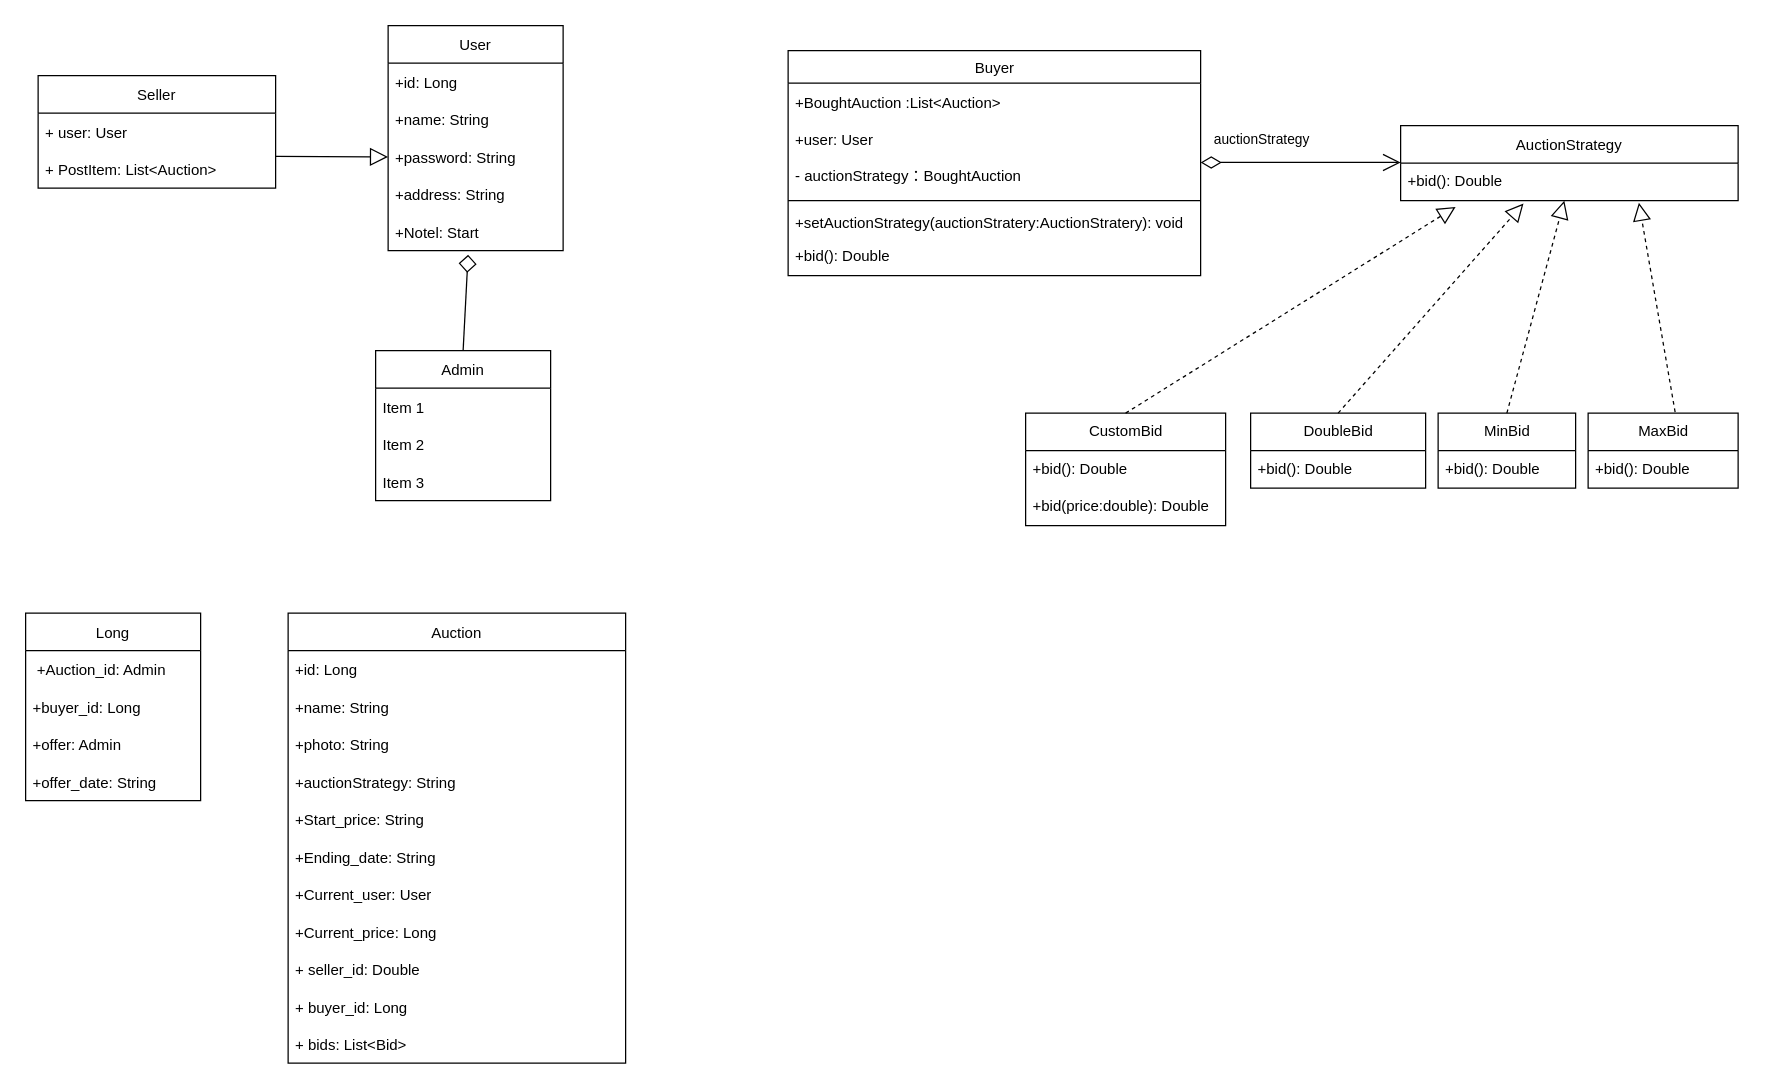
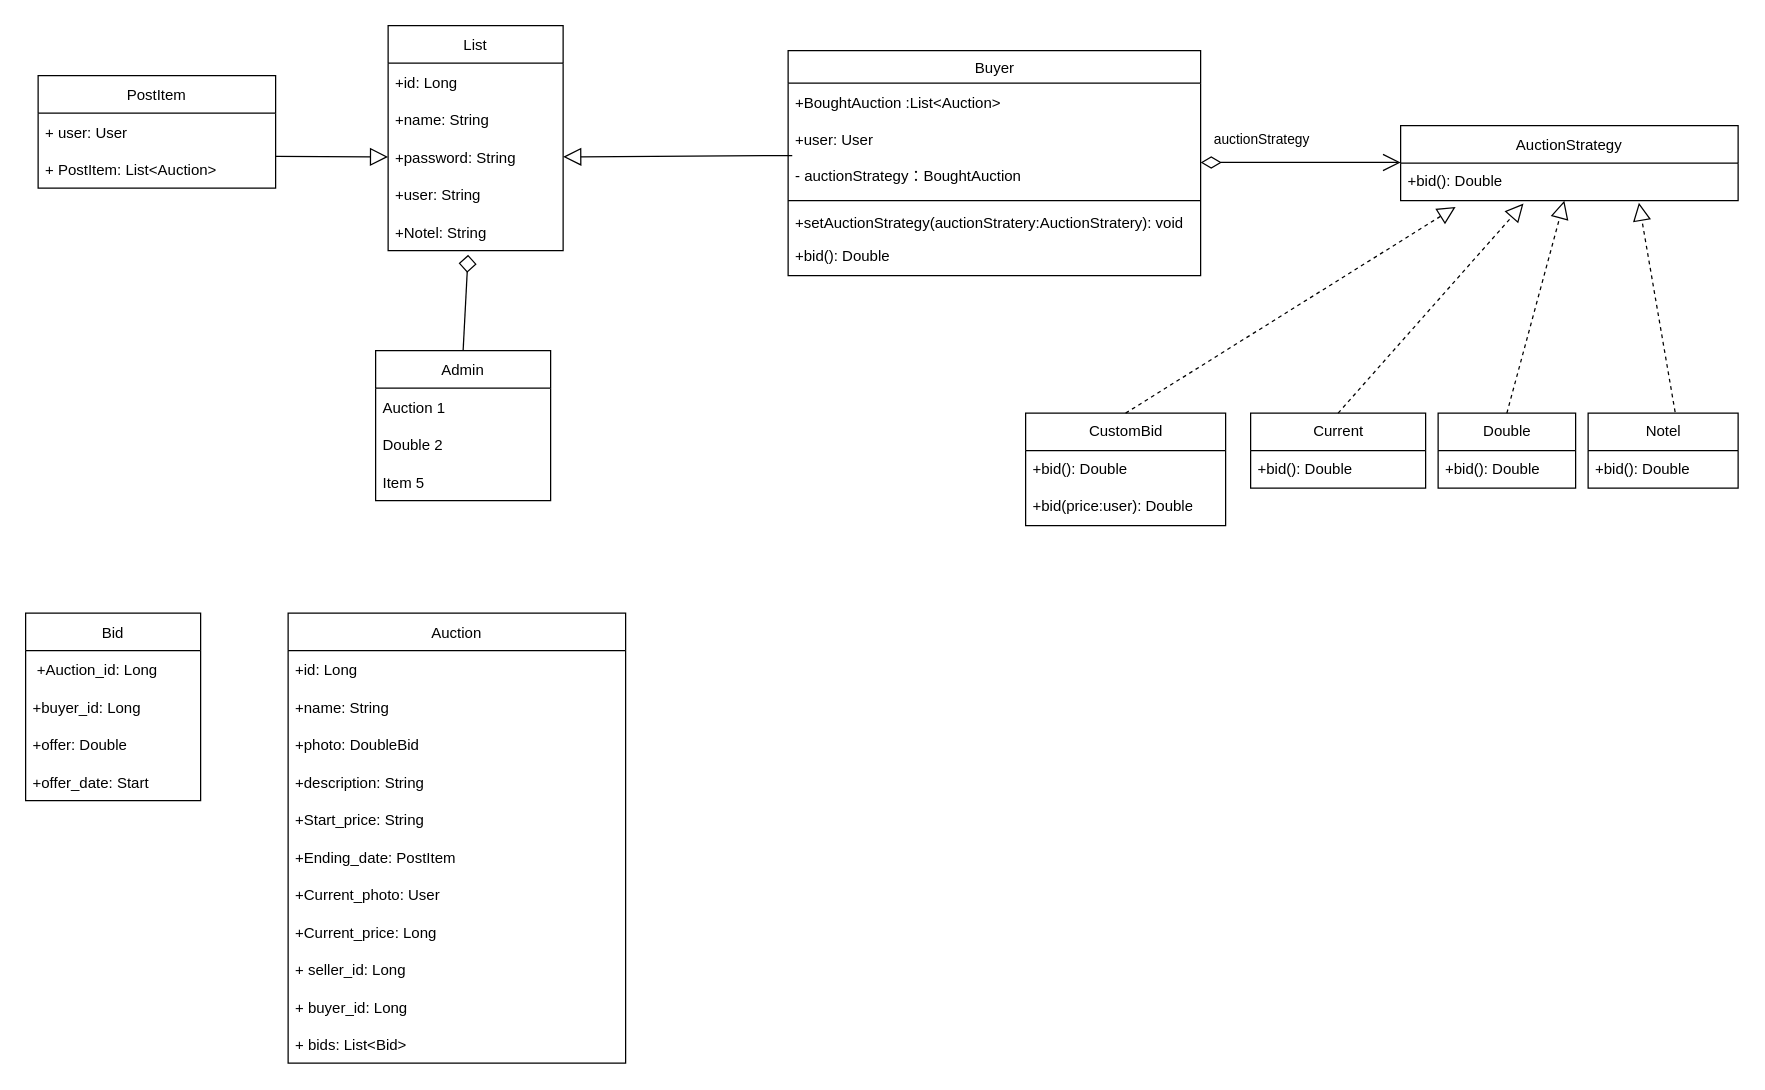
node "User": label "User" -> "List"
node "Seller": label "Seller" -> "PostItem"
edge "- auctionStrategy：BoughtAuction" -> "+password: String": added
node "+address: String": label "+address: String" -> "+user: String"
node "+Notel: Start": label "+Notel: Start" -> "+Notel: String"
node "Item 1": label "Item 1" -> "Auction 1"
node "DoubleBid": label "DoubleBid" -> "Current"
node "MinBid": label "MinBid" -> "Double"
node "MaxBid": label "MaxBid" -> "Notel"
node "Item 2": label "Item 2" -> "Double 2"
node "Item 3": label "Item 3" -> "Item 5"
node "+bid(price:double): Double": label "+bid(price:double): Double" -> "+bid(price:user): Double"
node "Long": label "Long" -> "Bid"
node "+Auction_id: Admin": label "+Auction_id: Admin" -> "+Auction_id: Long"
node "+offer: Admin": label "+offer: Admin" -> "+offer: Double"
node "+photo: String": label "+photo: String" -> "+photo: DoubleBid"
node "+offer_date: String": label "+offer_date: String" -> "+offer_date: Start"
node "+auctionStrategy: String": label "+auctionStrategy: String" -> "+description: String"
node "+Ending_date: String": label "+Ending_date: String" -> "+Ending_date: PostItem"
node "+Current_user: User": label "+Current_user: User" -> "+Current_photo: User"
node "+ seller_id: Double": label "+ seller_id: Double" -> "+ seller_id: Long"
